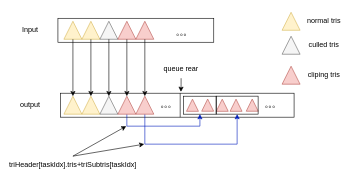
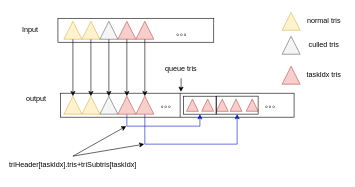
node "queue rear": label "queue rear" -> "queue tris"
node "cliping tris": label "cliping tris" -> "taskIdx tris"
node "output": moved (30, 105) -> (36, 99)
